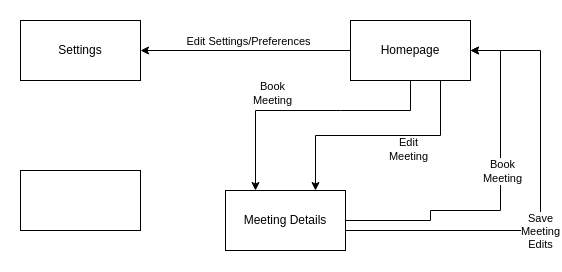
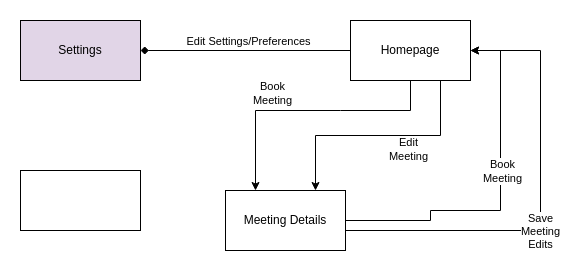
node "Settings": fillcolor #ffffff -> #e1d5e7
edge "Homepage" -> "Settings": arrowhead classic -> diamond
